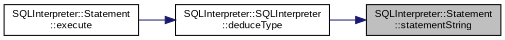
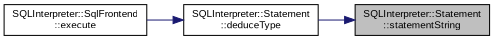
node "SQLInterpreter::Statement ::execute": label "SQLInterpreter::Statement ::execute" -> "SQLInterpreter::SqlFrontend ::execute"
node "SQLInterpreter::SQLInterpreter ::deduceType": label "SQLInterpreter::SQLInterpreter ::deduceType" -> "SQLInterpreter::Statement ::deduceType"
